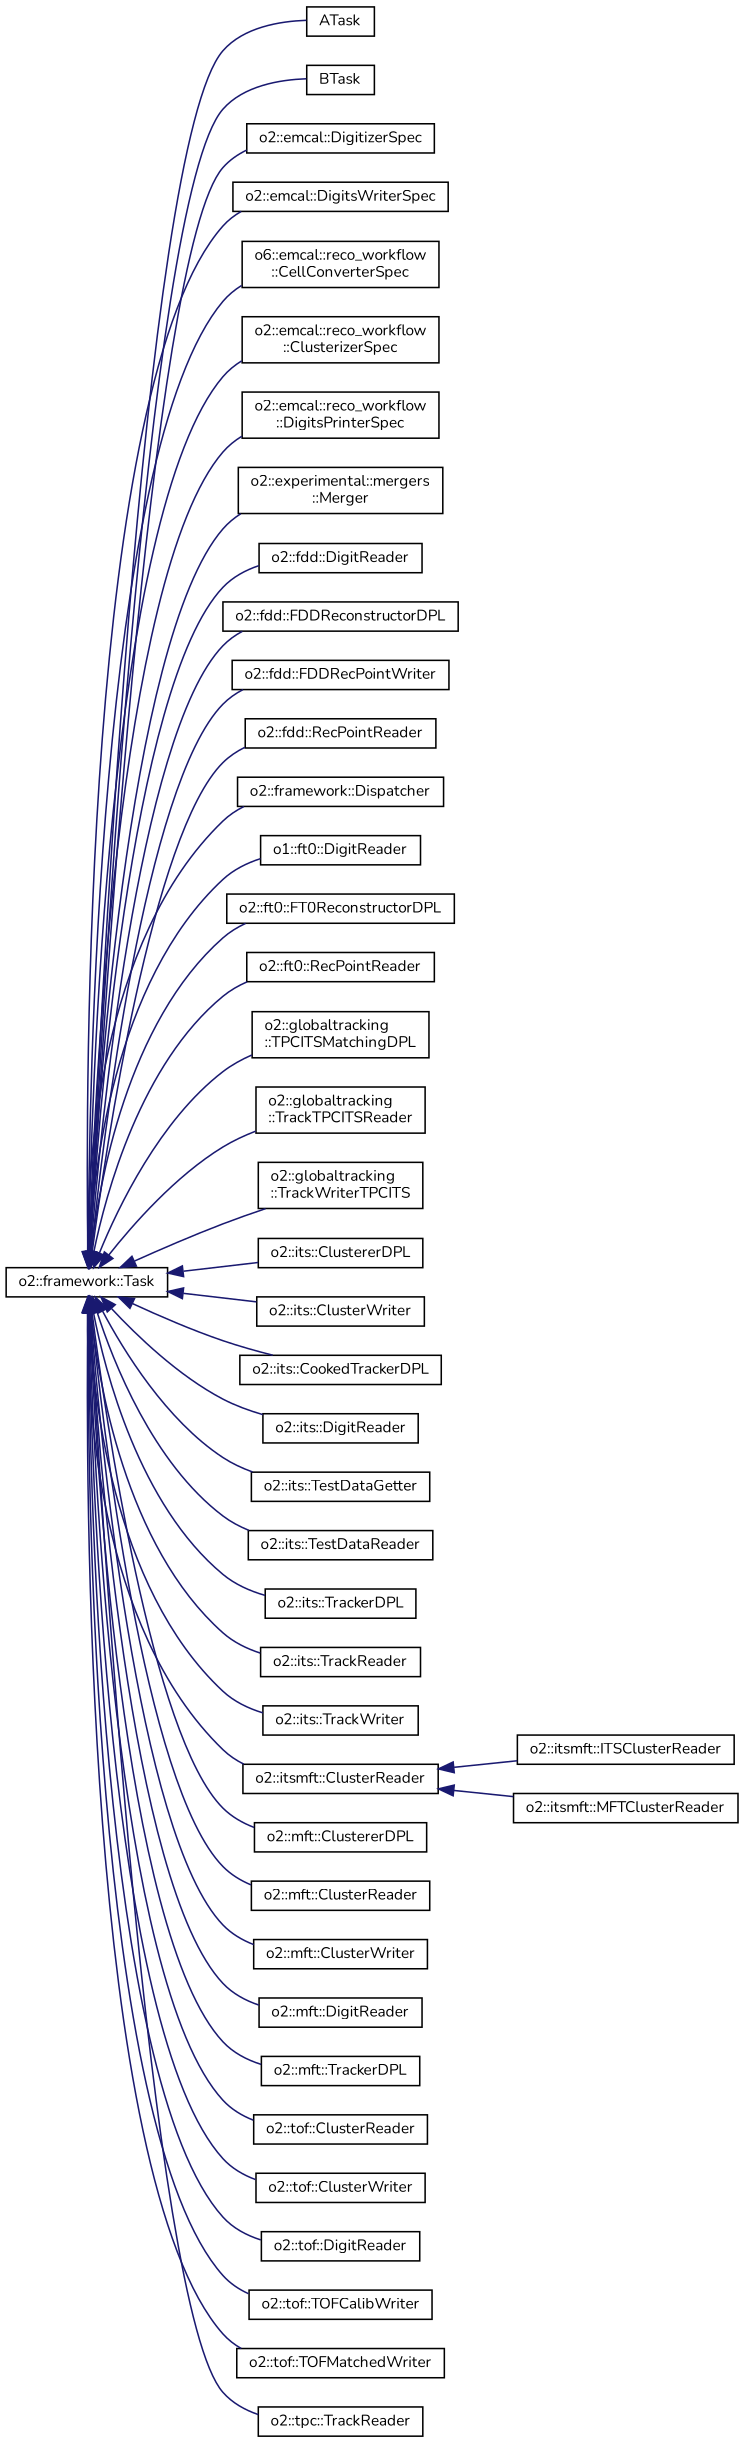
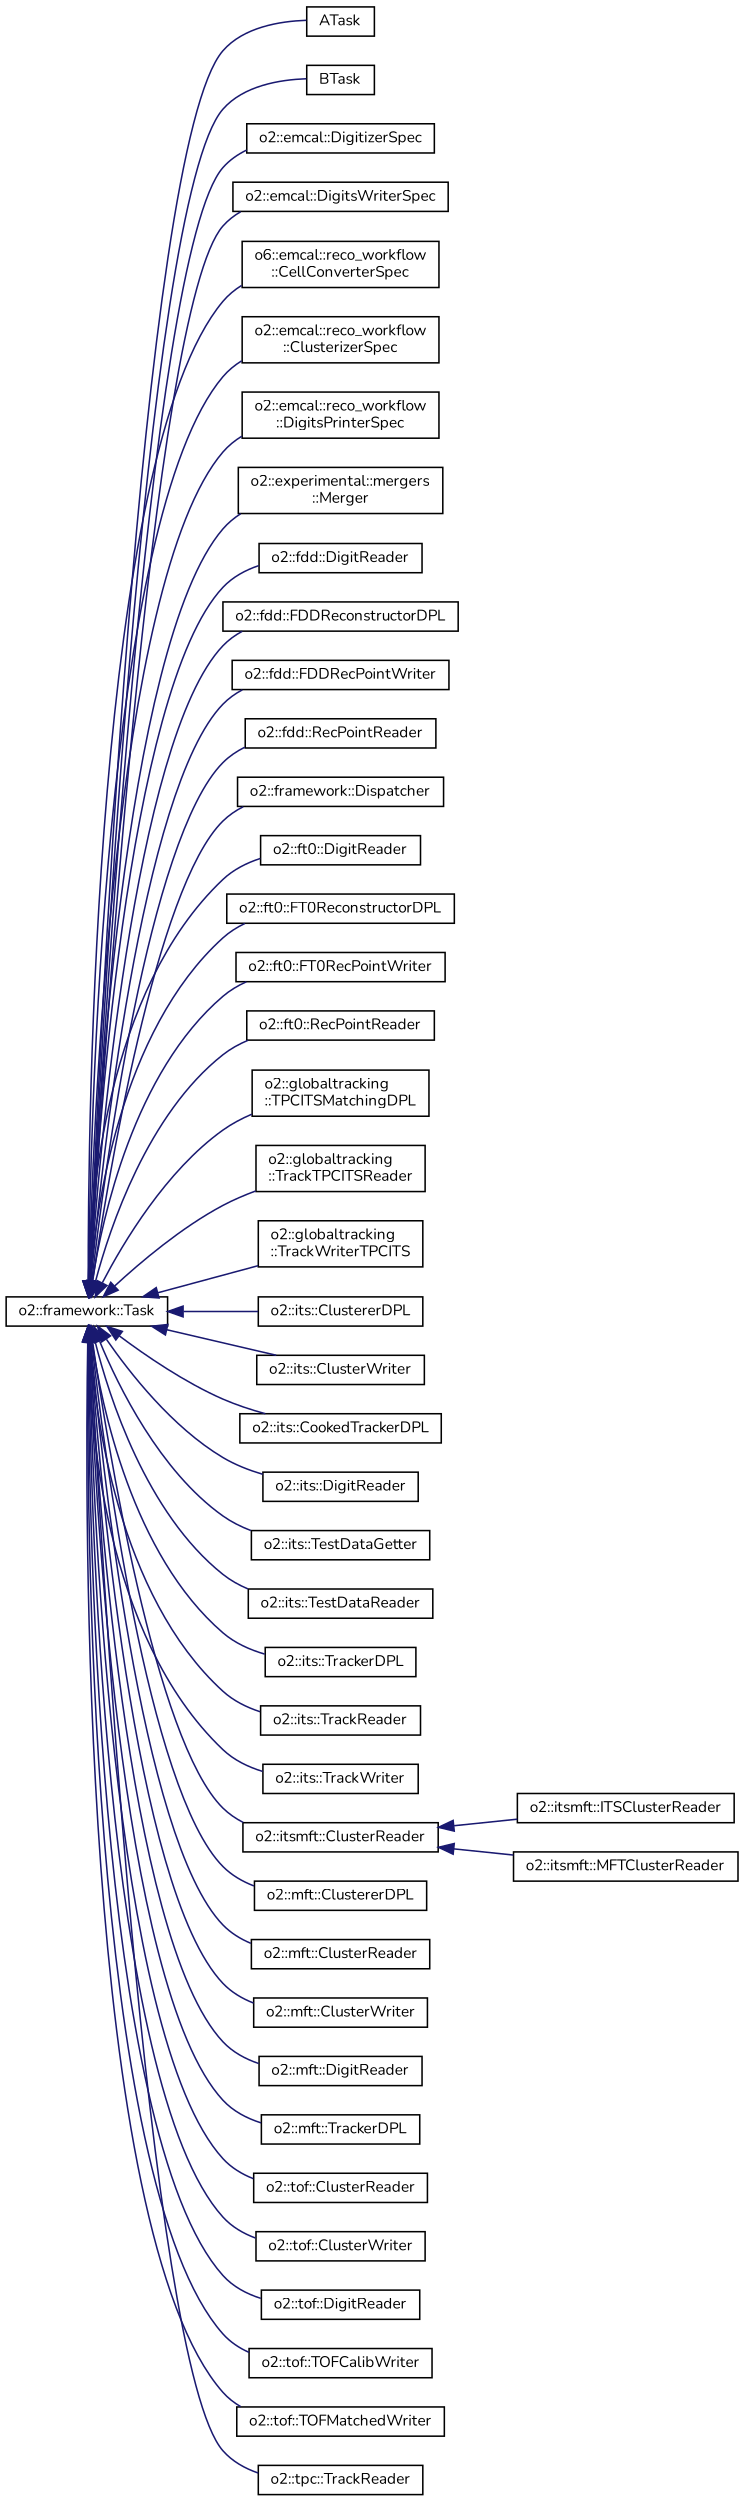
node "o1::ft0::DigitReader": label "o1::ft0::DigitReader" -> "o2::ft0::DigitReader"
node "o2::ft0::FT0RecPointWriter": added
